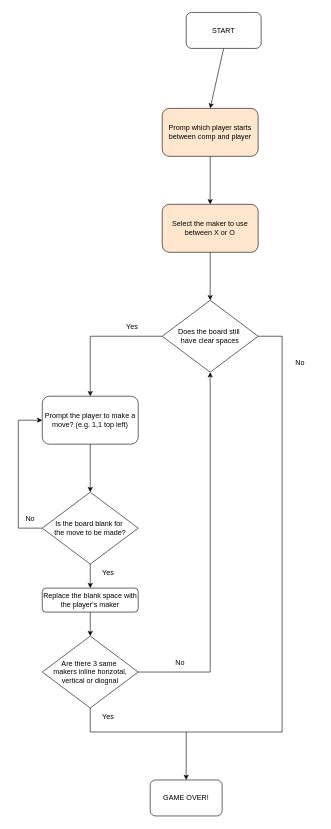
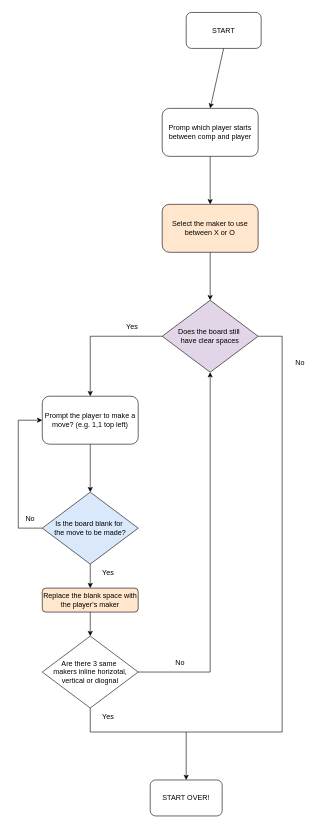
node "Promp which player starts between comp and player": fillcolor #ffe6cc -> #ffffff
node "Does the board still have clear spaces": fillcolor #ffffff -> #e1d5e7
node "Is the board blank for the move to be made?": fillcolor #ffffff -> #dae8fc
node "Replace the blank space with the player's maker": fillcolor #ffffff -> #ffe6cc
node "GAME OVER!": label "GAME OVER!" -> "START OVER!"
